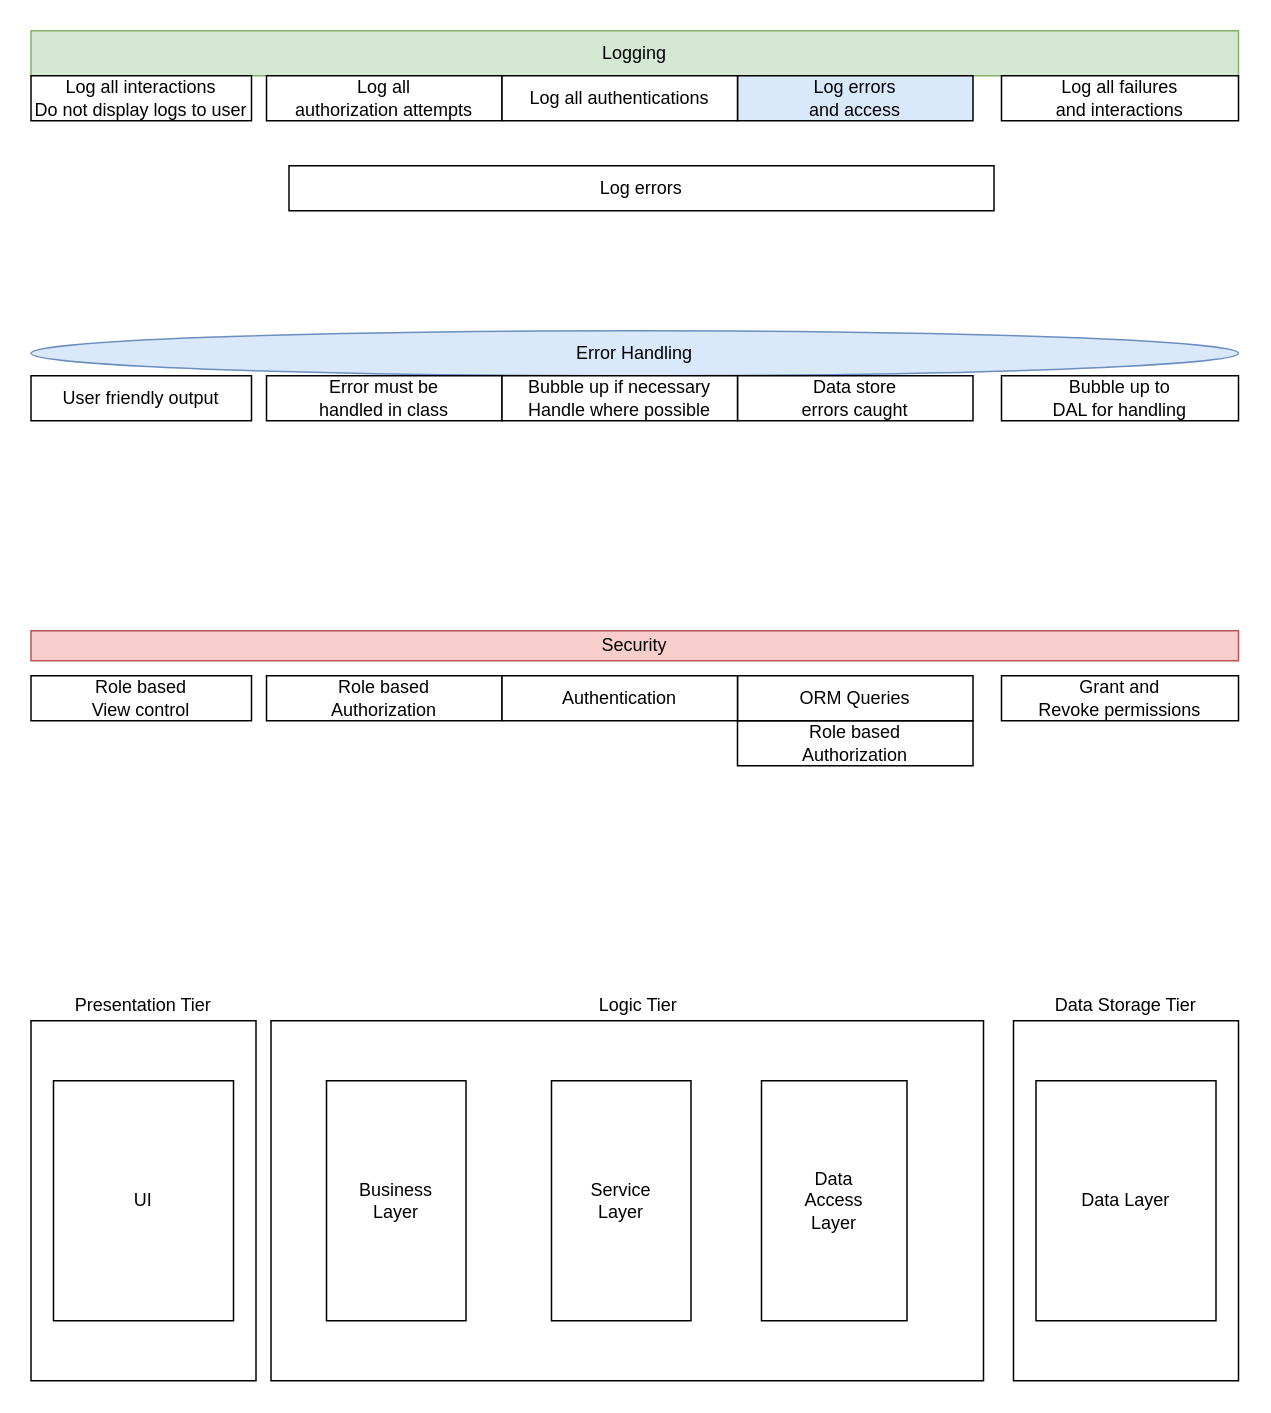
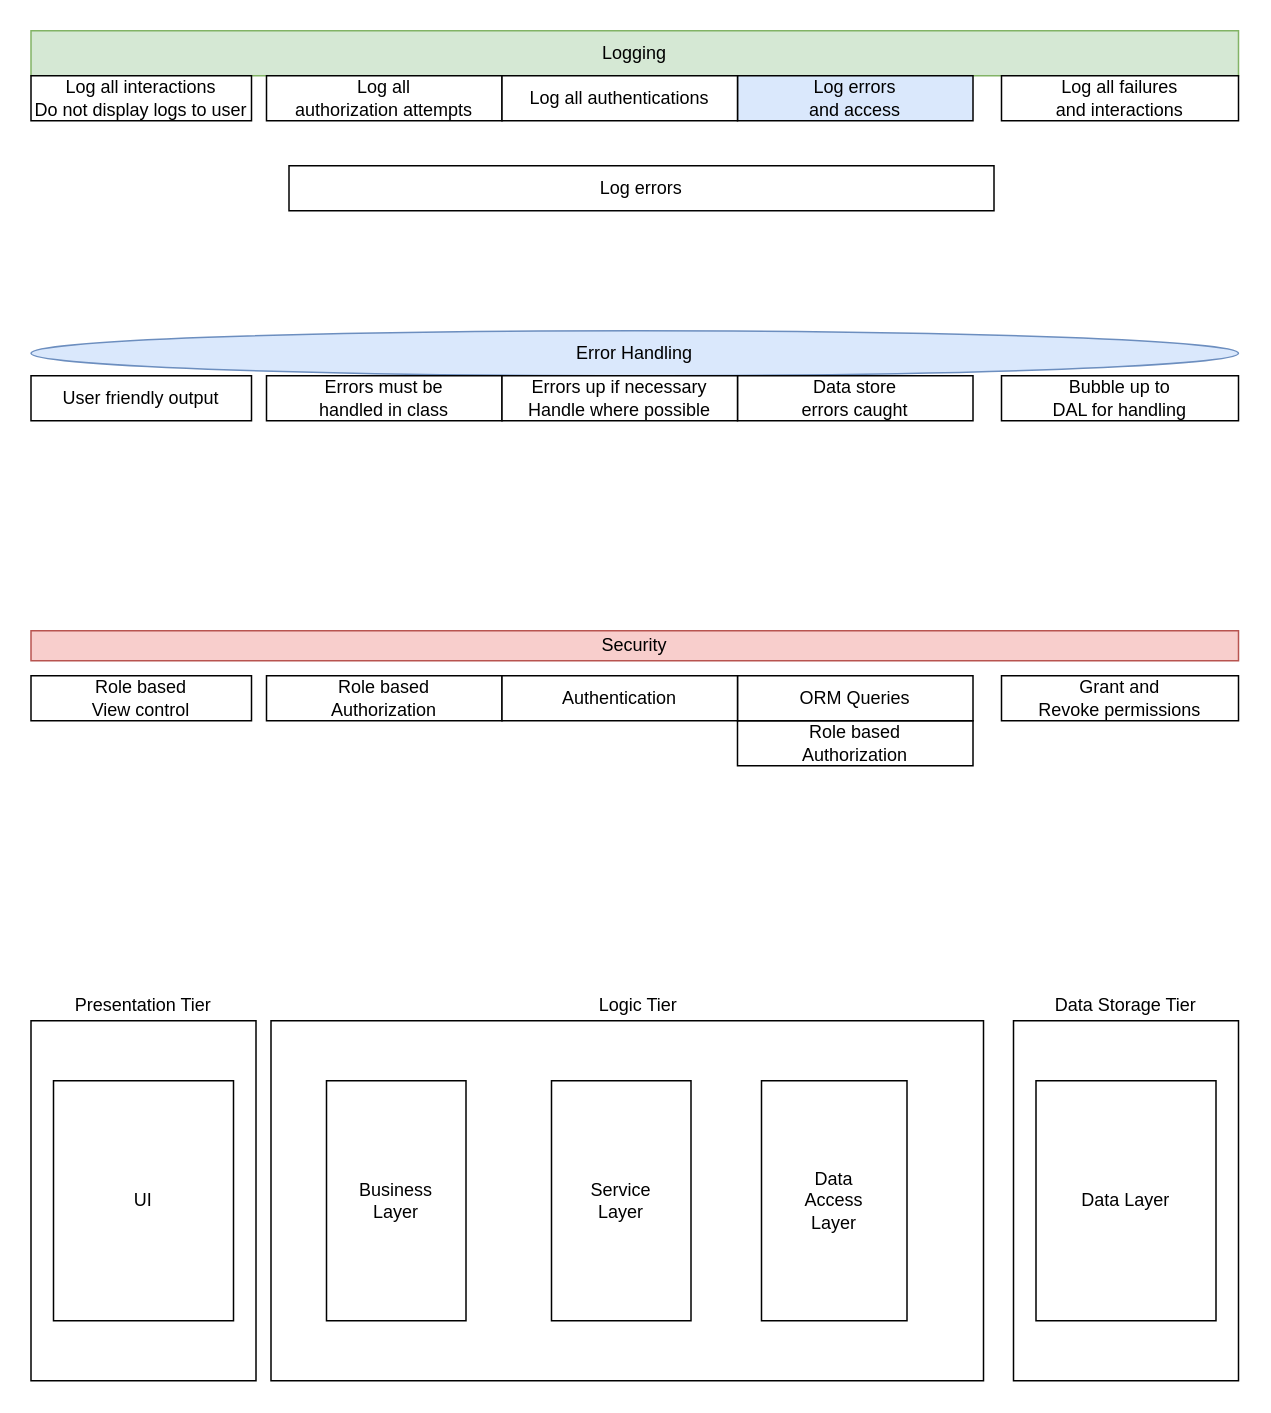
node "Error must be handled in class": label "Error must be handled in class" -> "Errors must be handled in class"
node "Bubble up if necessary Handle where possible": label "Bubble up if necessary Handle where possible" -> "Errors up if necessary Handle where possible"
